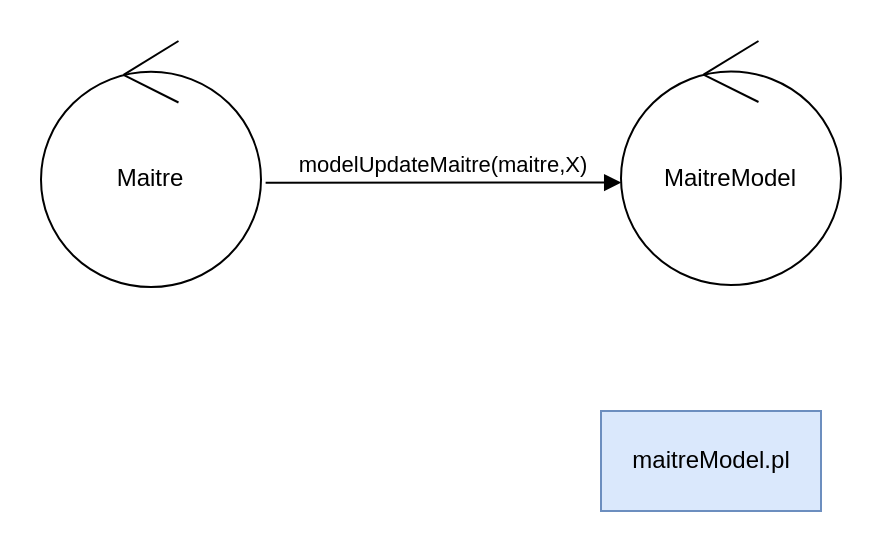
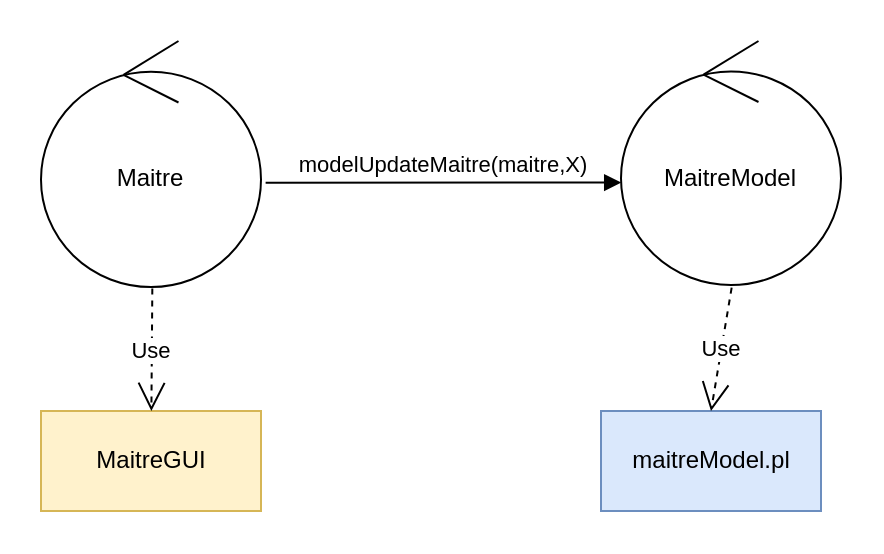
edge "MaitreModel" -> "maitreModel.pl": added, label "Use"
edge "Maitre" -> "MaitreGUI": added, label "Use"
node "MaitreGUI": added
